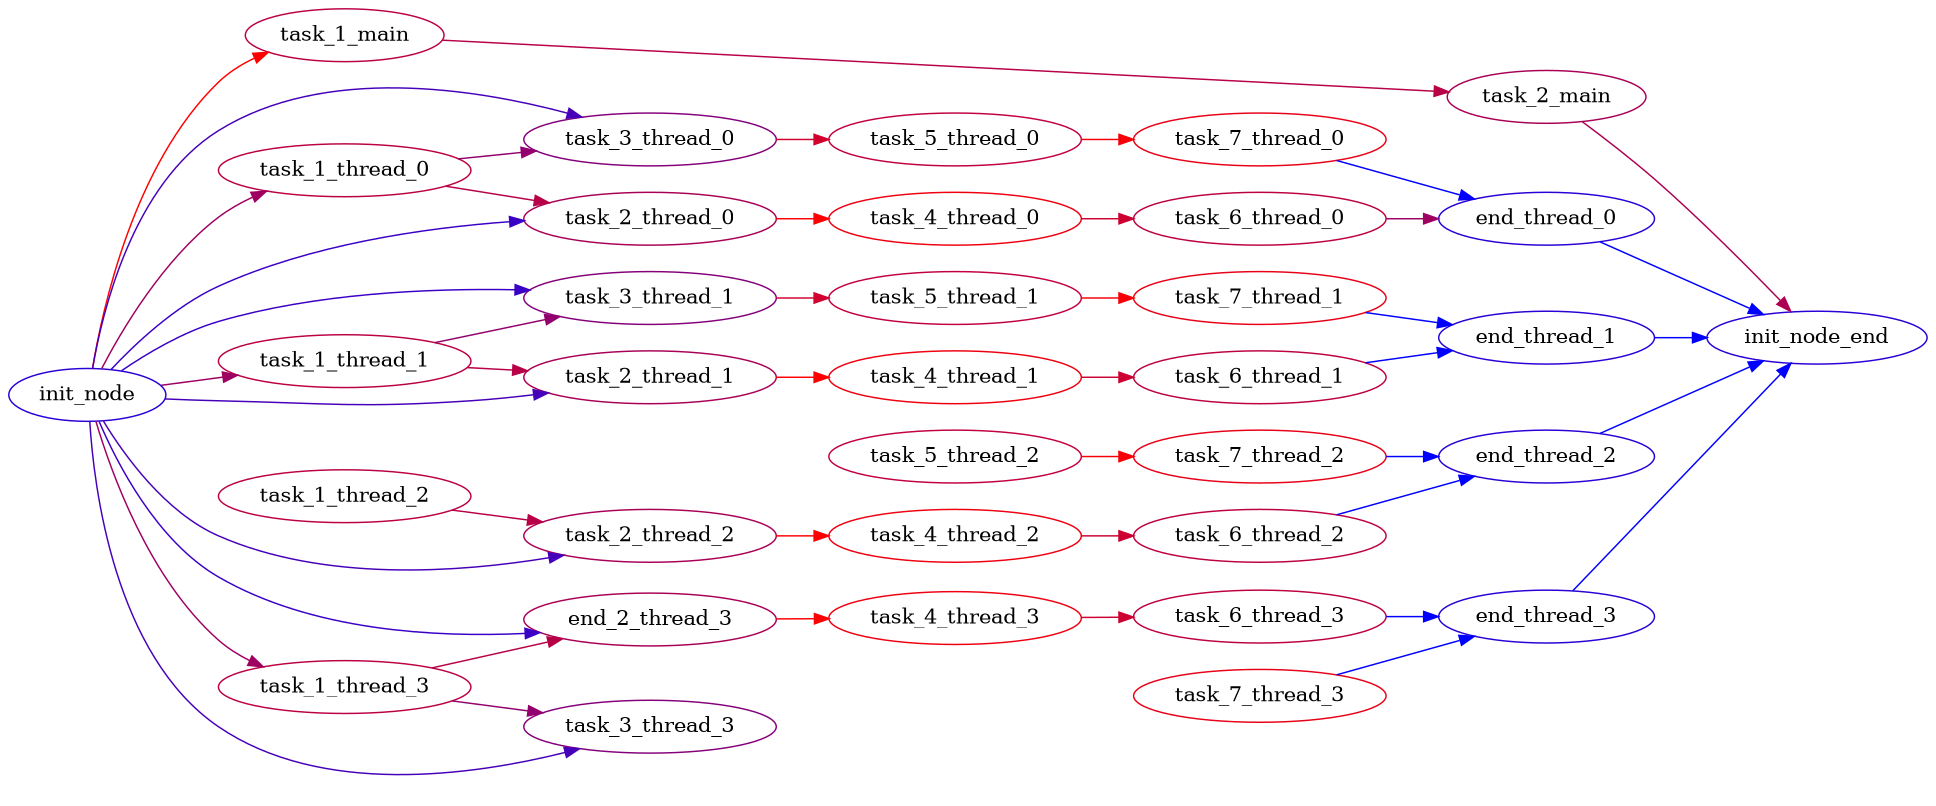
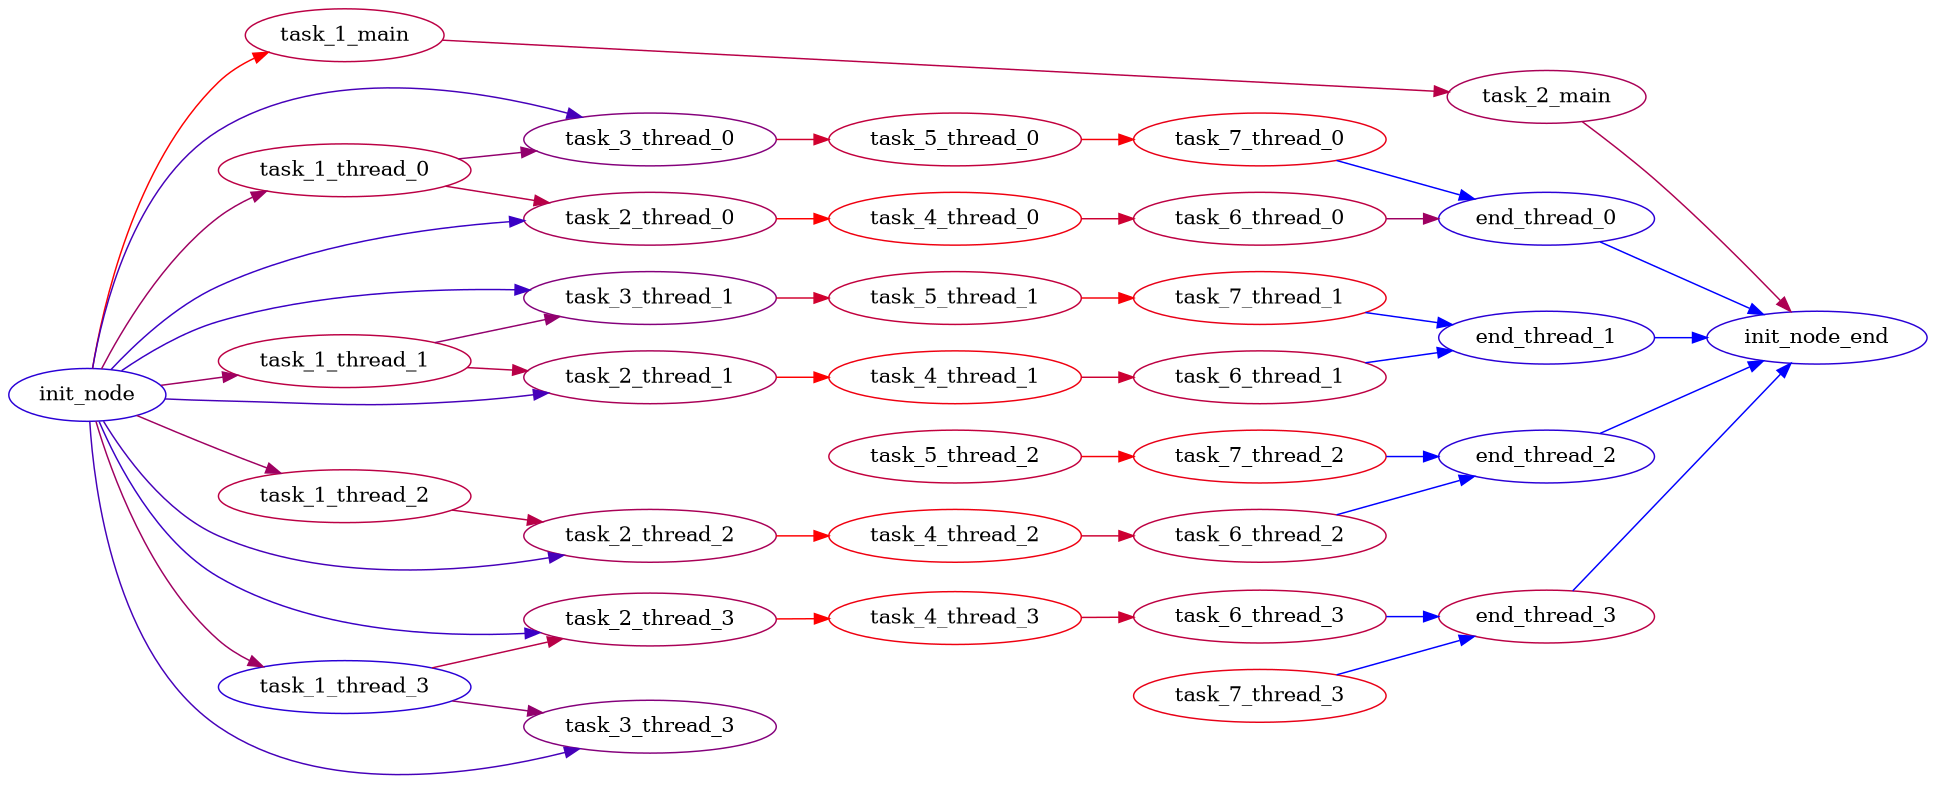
edge "init_node" -> "task_1_thread_2": added
node "end_thread_3": color #2900d6 -> #bb0044
node "end_2_thread_3": label "end_2_thread_3" -> "task_2_thread_3"
node "task_1_thread_3": color #bb0044 -> #2900d6
